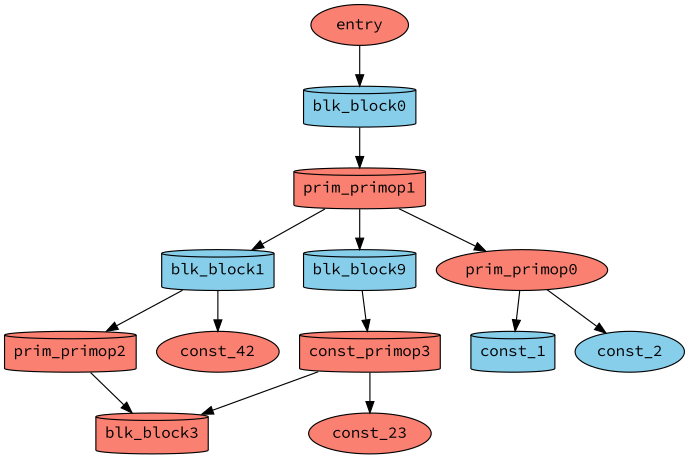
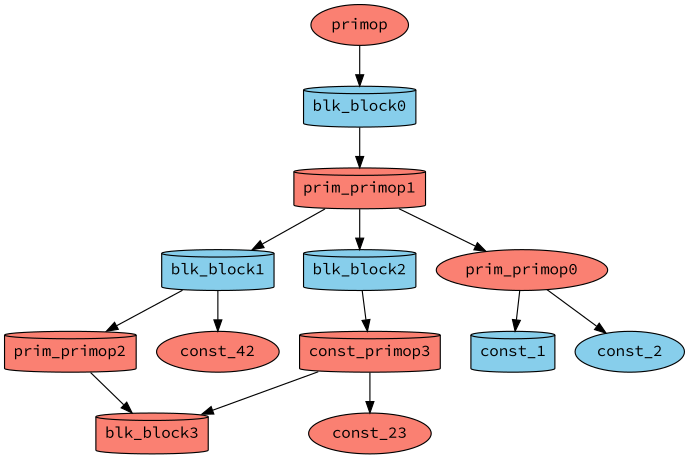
node "entry": label "entry" -> "primop"
node "blk_block9": label "blk_block9" -> "blk_block2"
